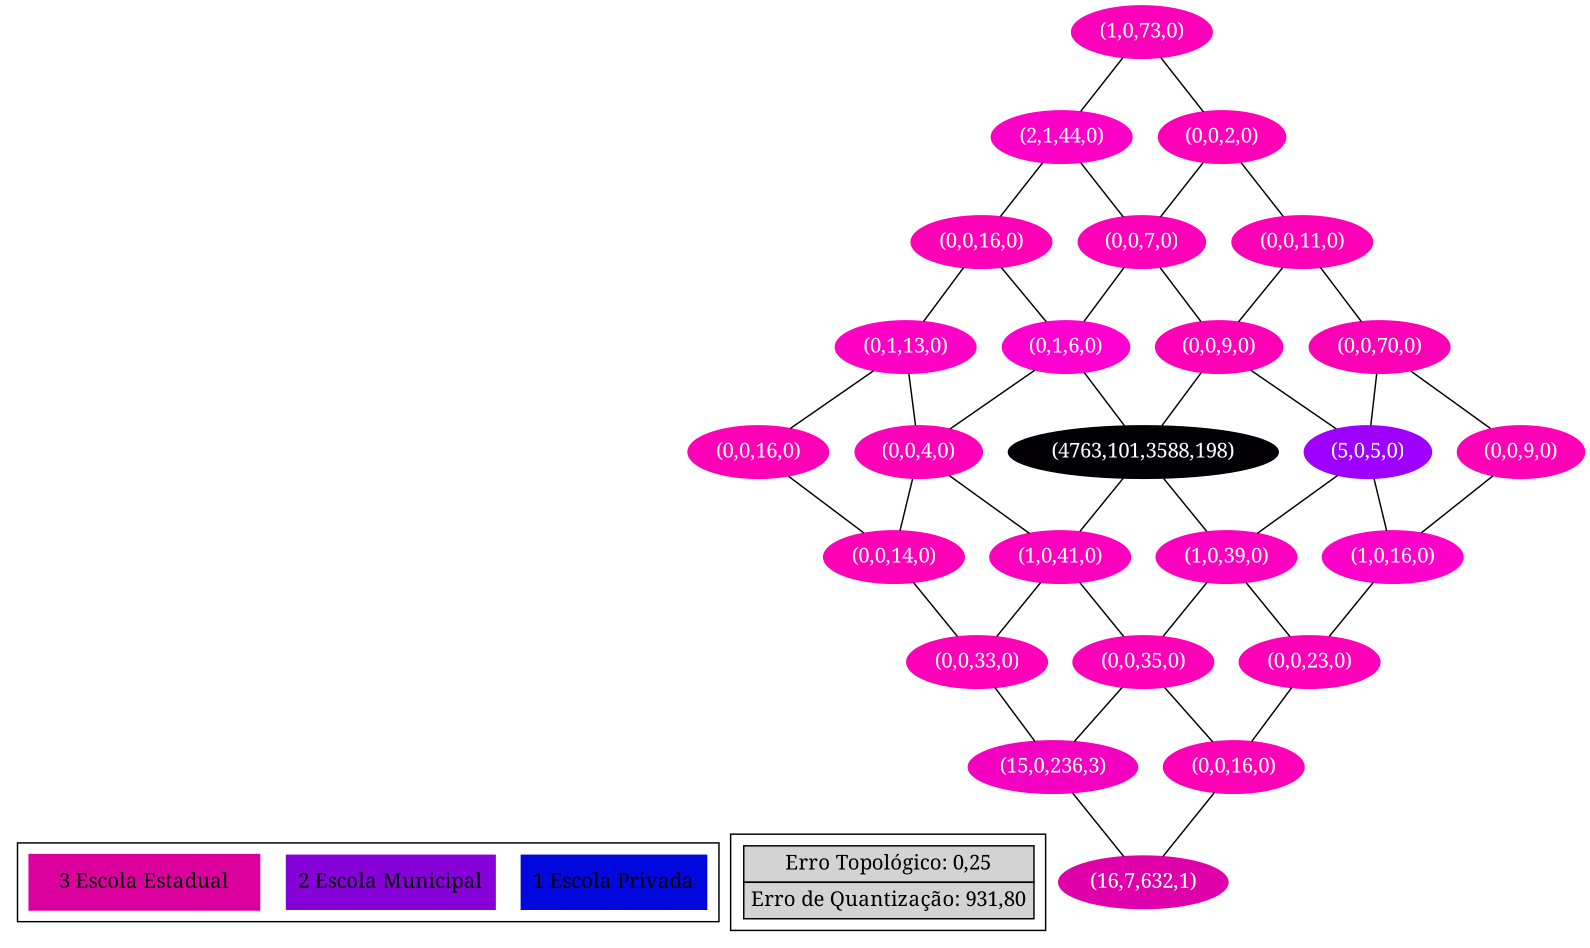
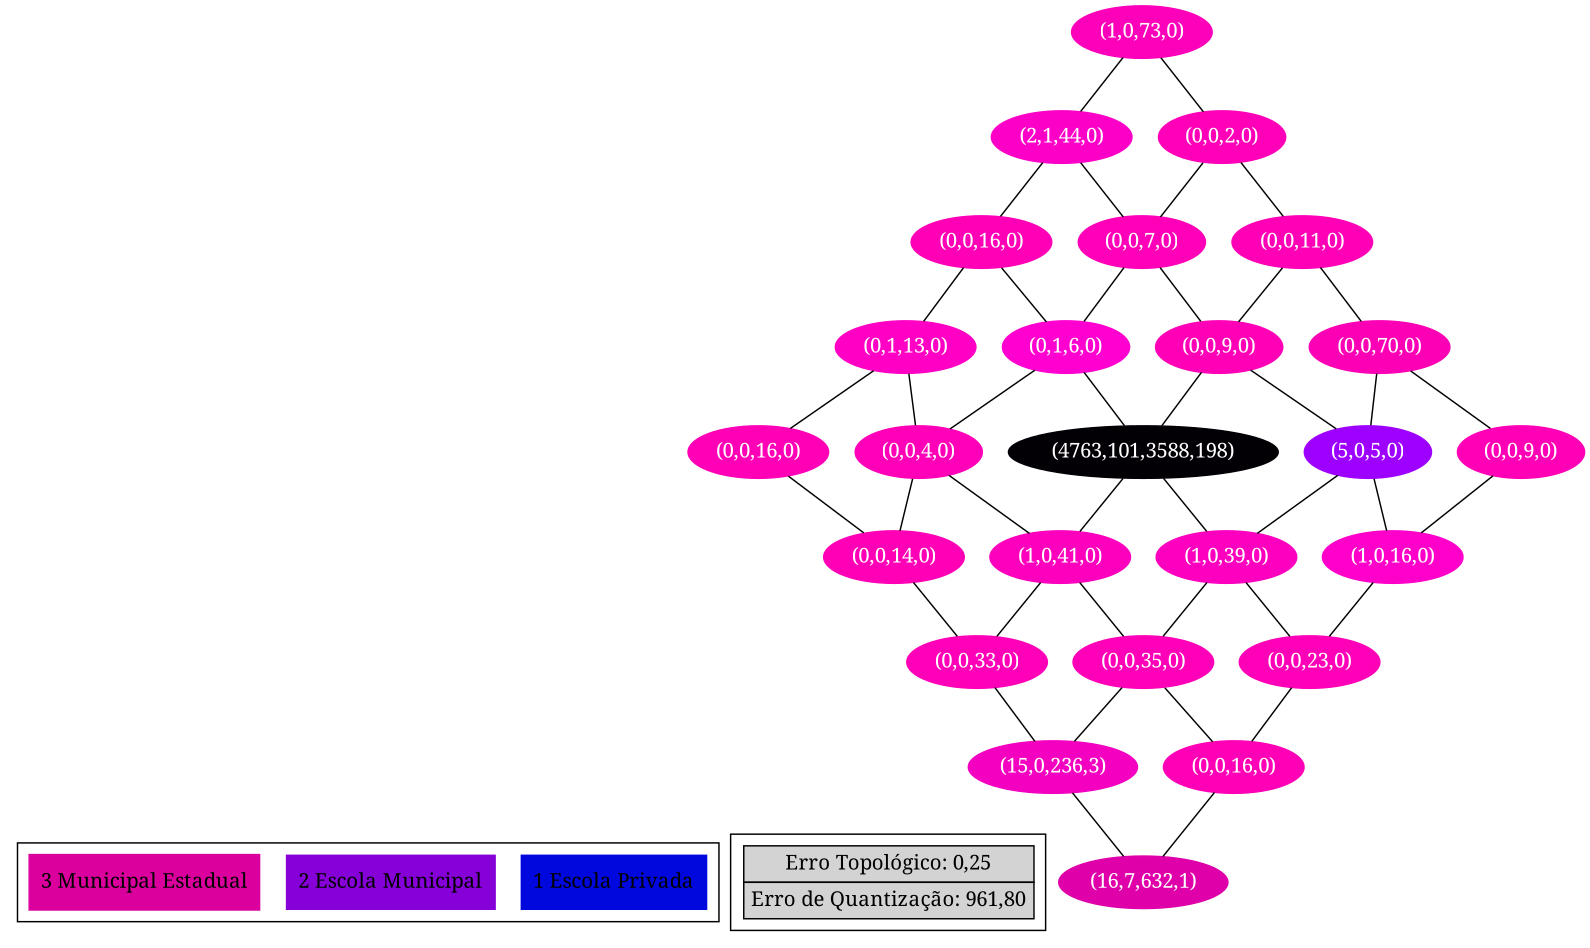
node "3 Escola Estadual": label "3 Escola Estadual" -> "3 Municipal Estadual"
node "Erro Topológico: 0,25": text "Erro de Quantização: 931,80" -> "Erro de Quantização: 961,80"
